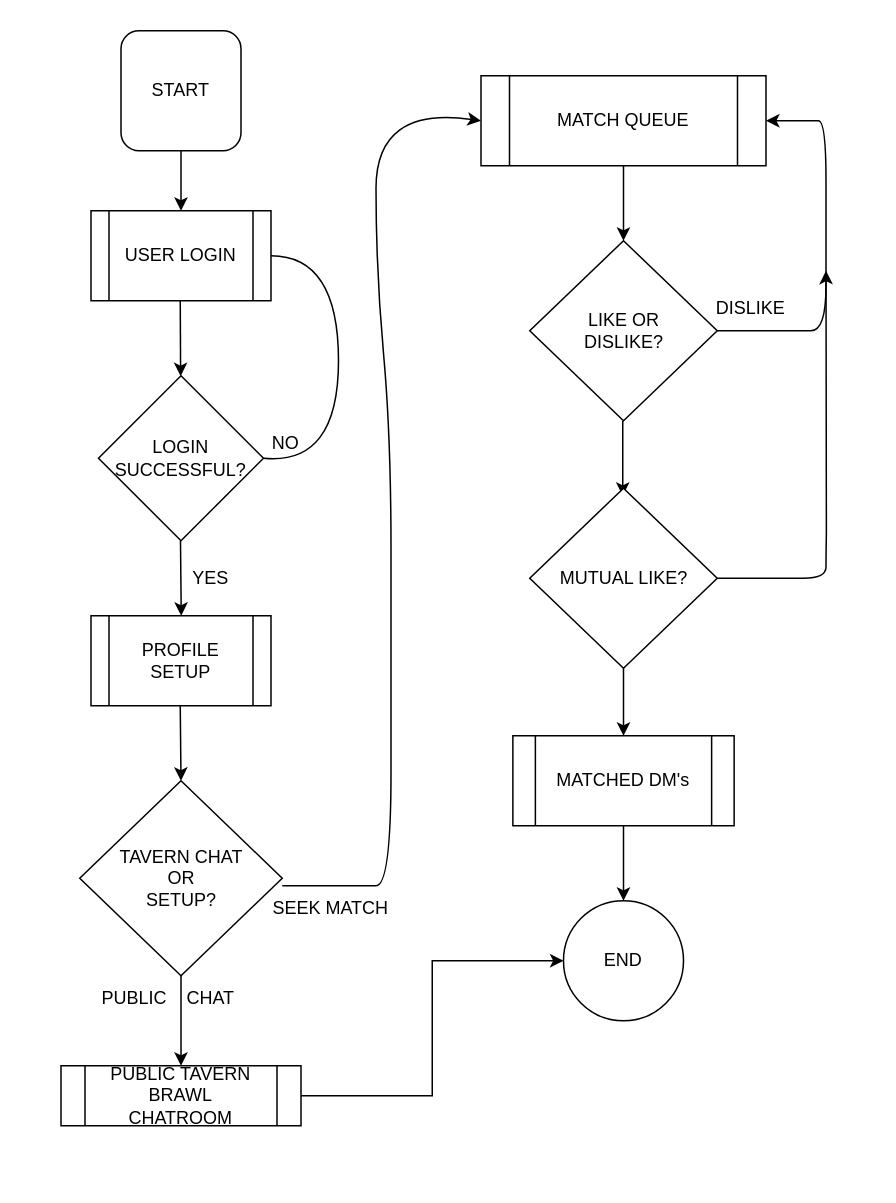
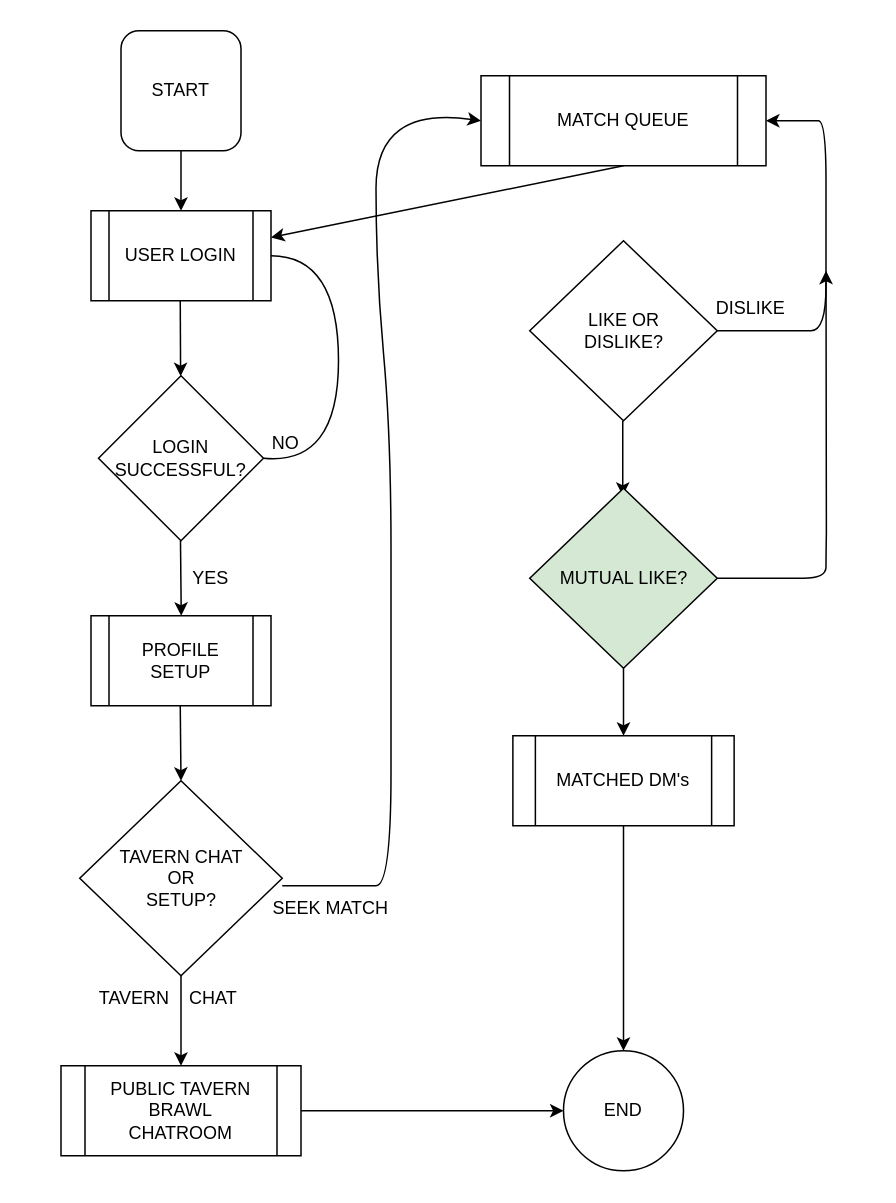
edge "MATCH QUEUE" -> "LIKE OR DISLIKE?": now "MATCH QUEUE" -> "USER LOGIN"
node "MUTUAL LIKE?": fillcolor #ffffff -> #d5e8d4
node "END": moved (623, 961) -> (623, 1111)
node "PUBLIC CHAT": label "PUBLIC CHAT" -> "TAVERN CHAT"
node "PUBLIC TAVERN BRAWL CHATROOM": size 240x60 -> 240x90
